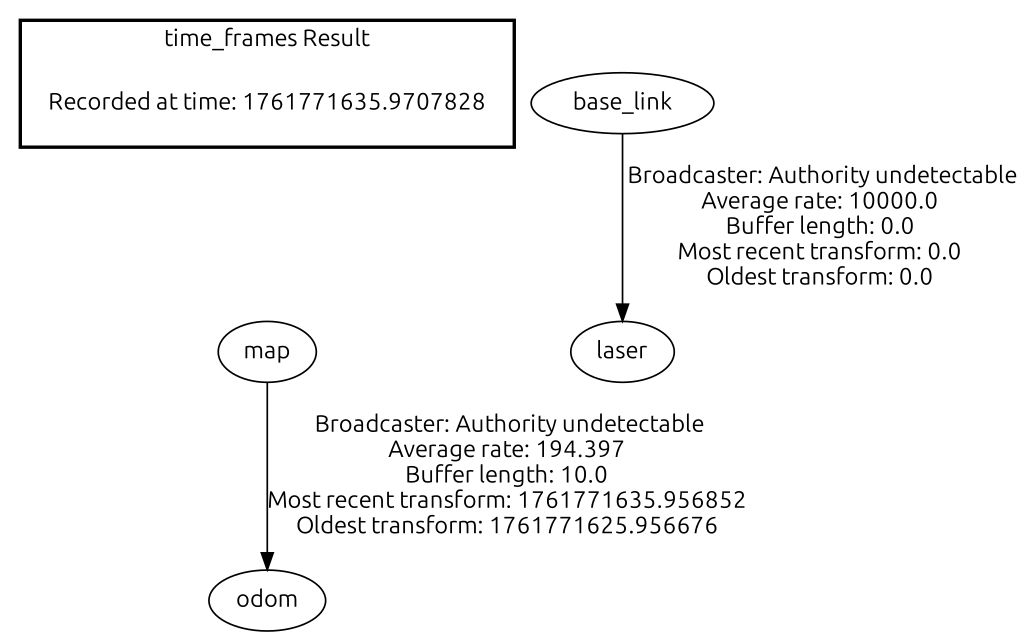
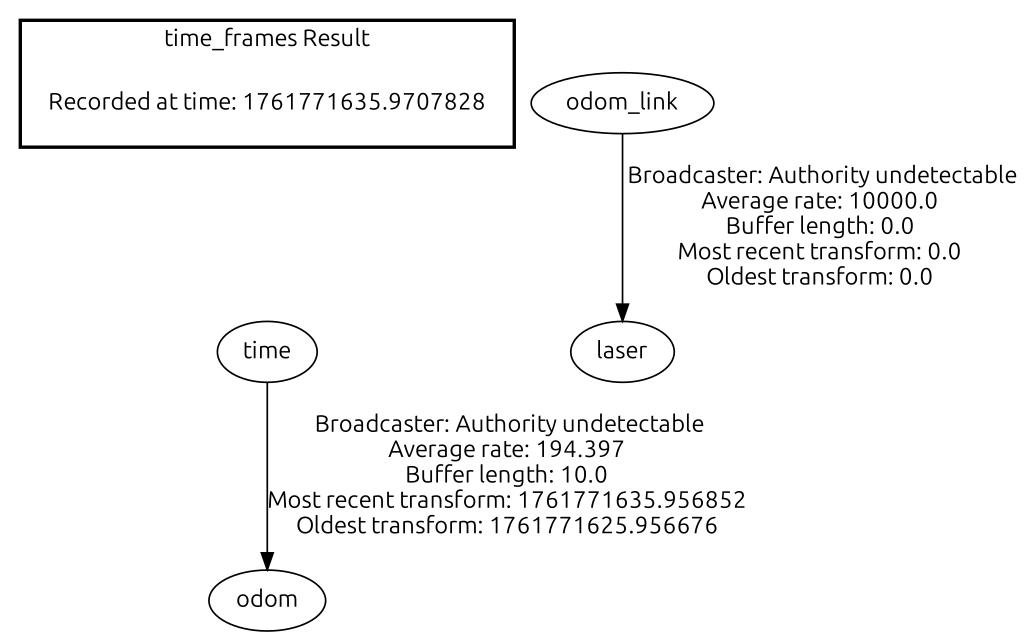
node "base_link": label "base_link" -> "odom_link"
node "map": label "map" -> "time"
